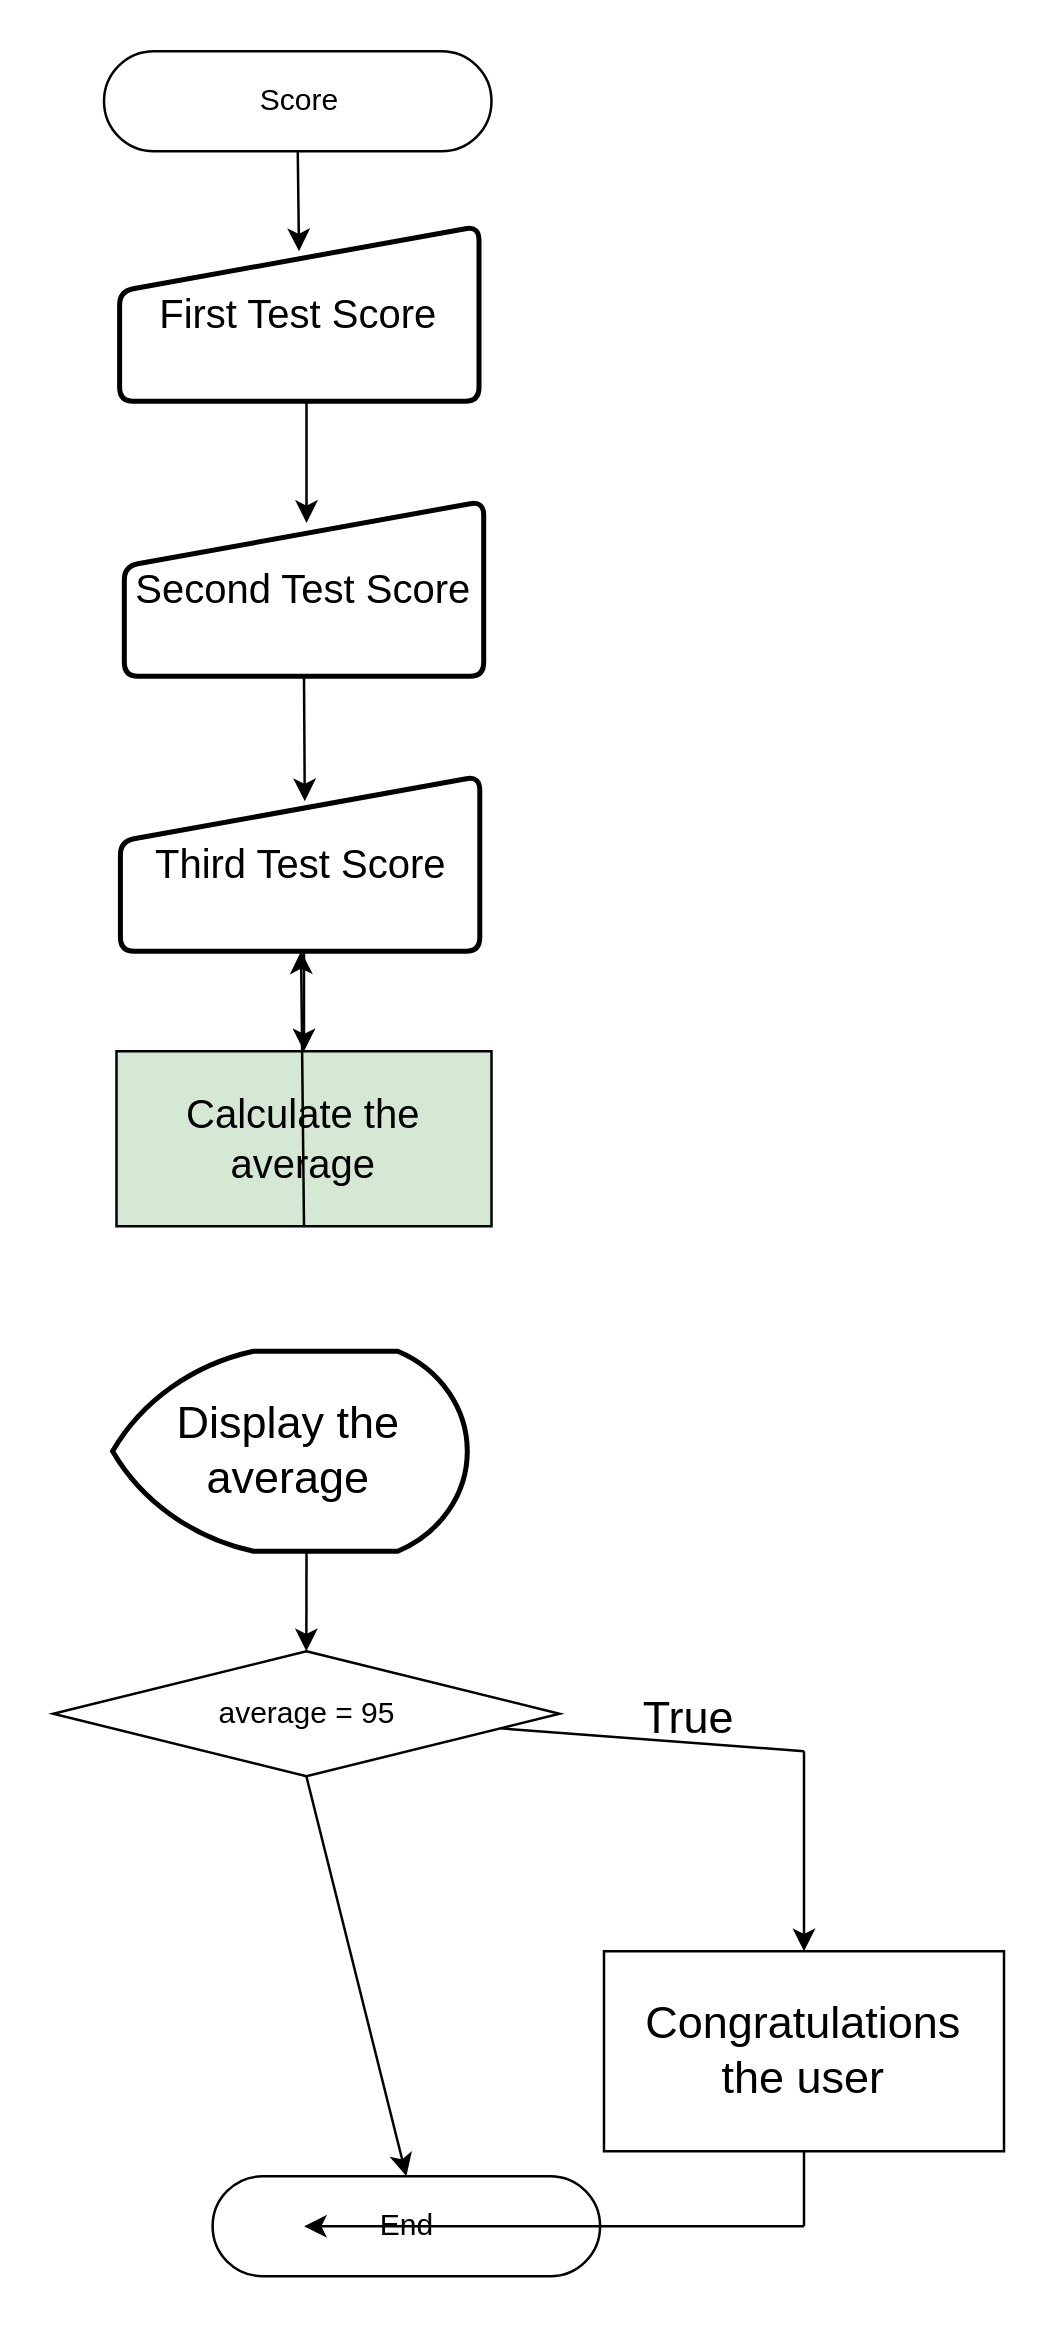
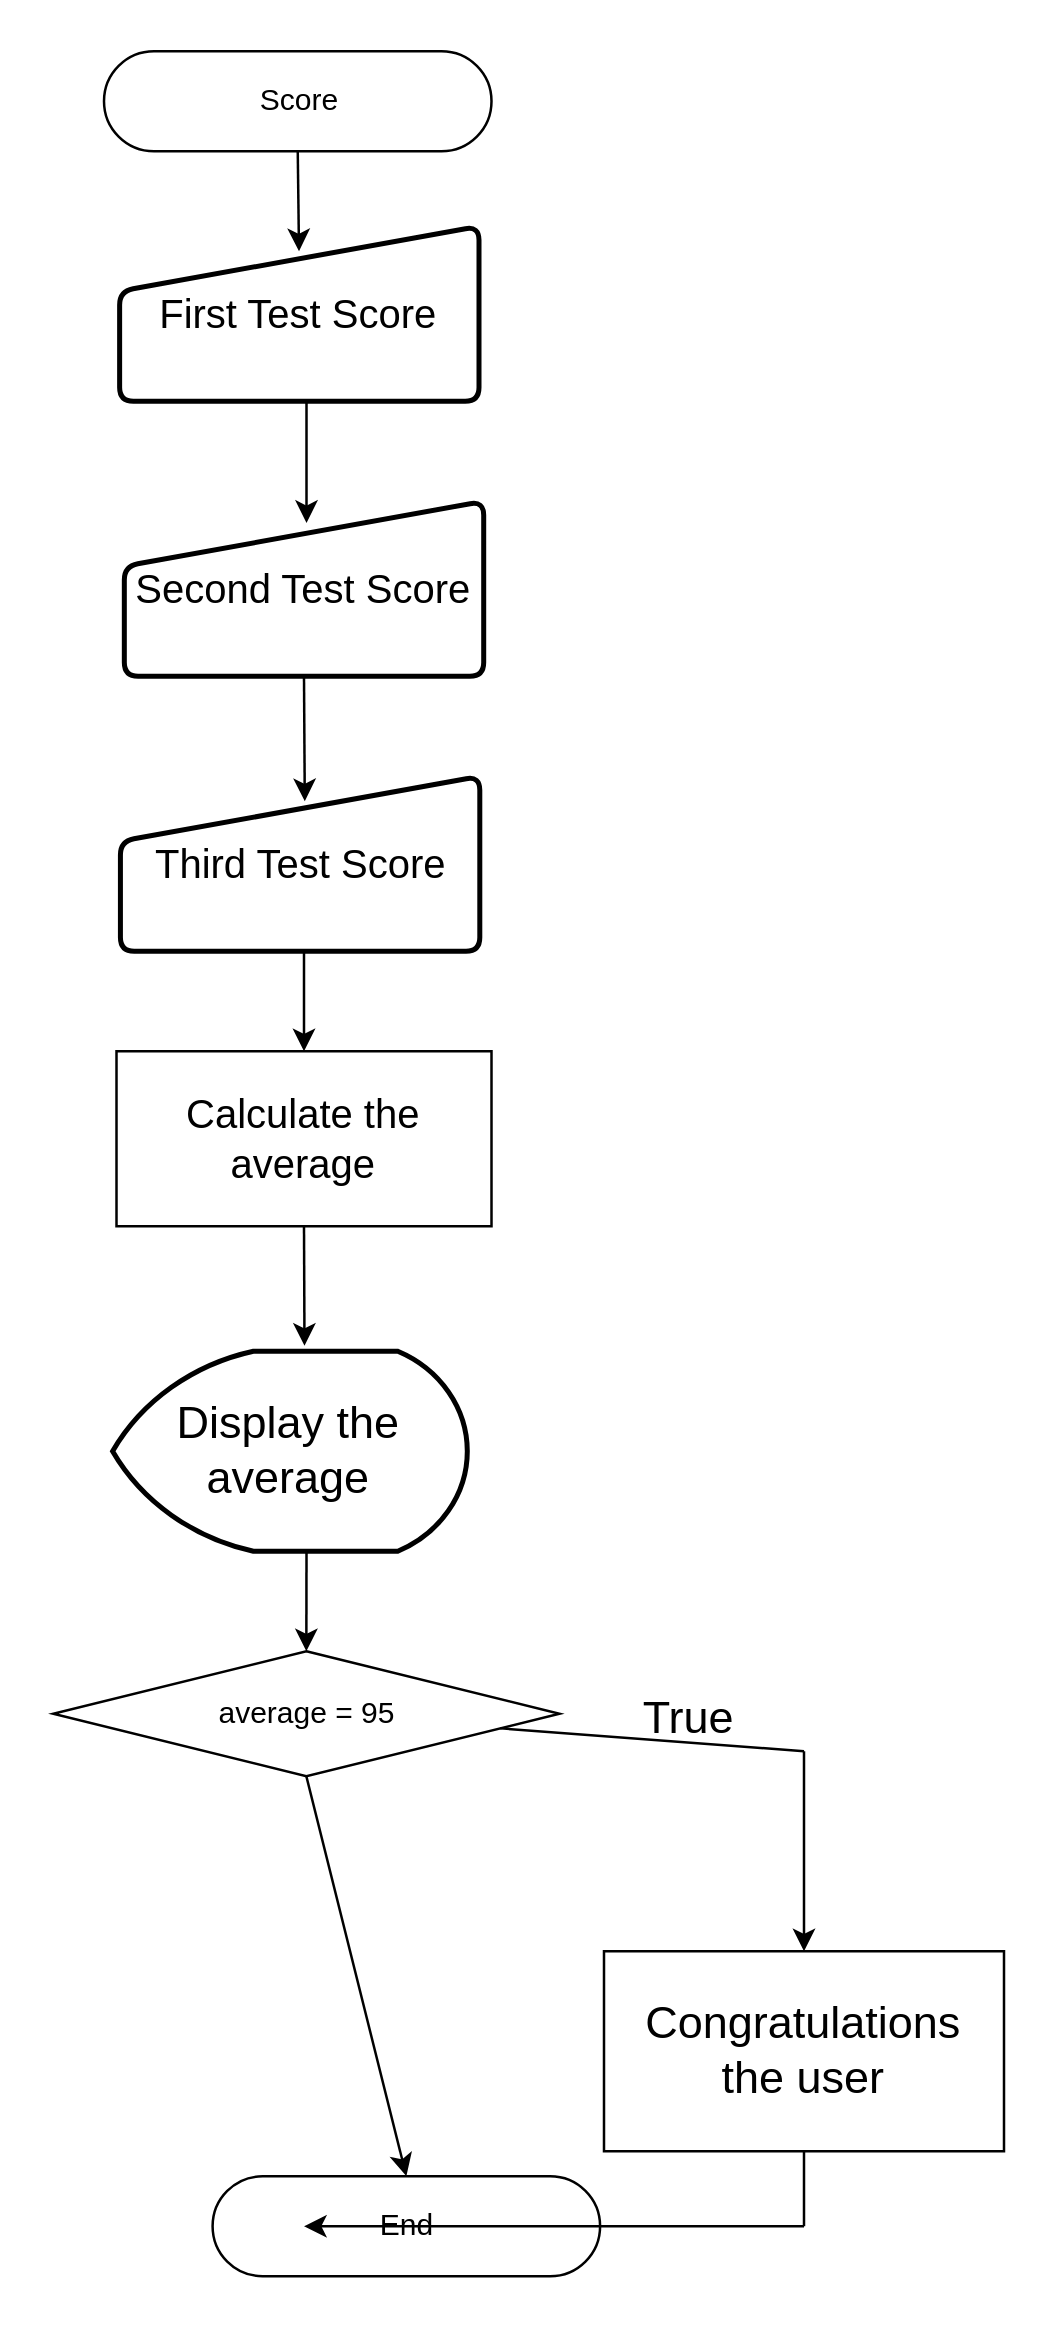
edge "Calculate the average" -> "Third Test Score": now "Calculate the average" -> "Display the average"
node "Calculate the average": fillcolor #d5e8d4 -> #ffffff
